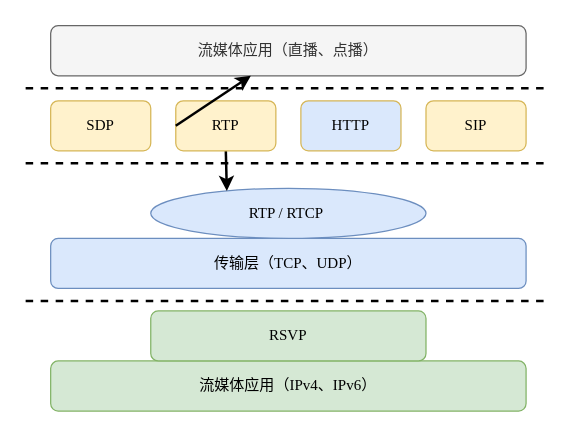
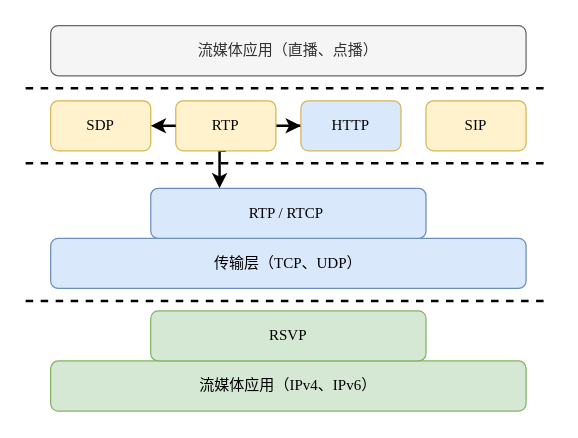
edge "RTP" -> "流媒体应用（直播、点播）": now "RTP" -> "SDP"
edge "RTP" -> "HTTP": added
node "RTP / RTCP": shape ellipse -> rounded rectangle
